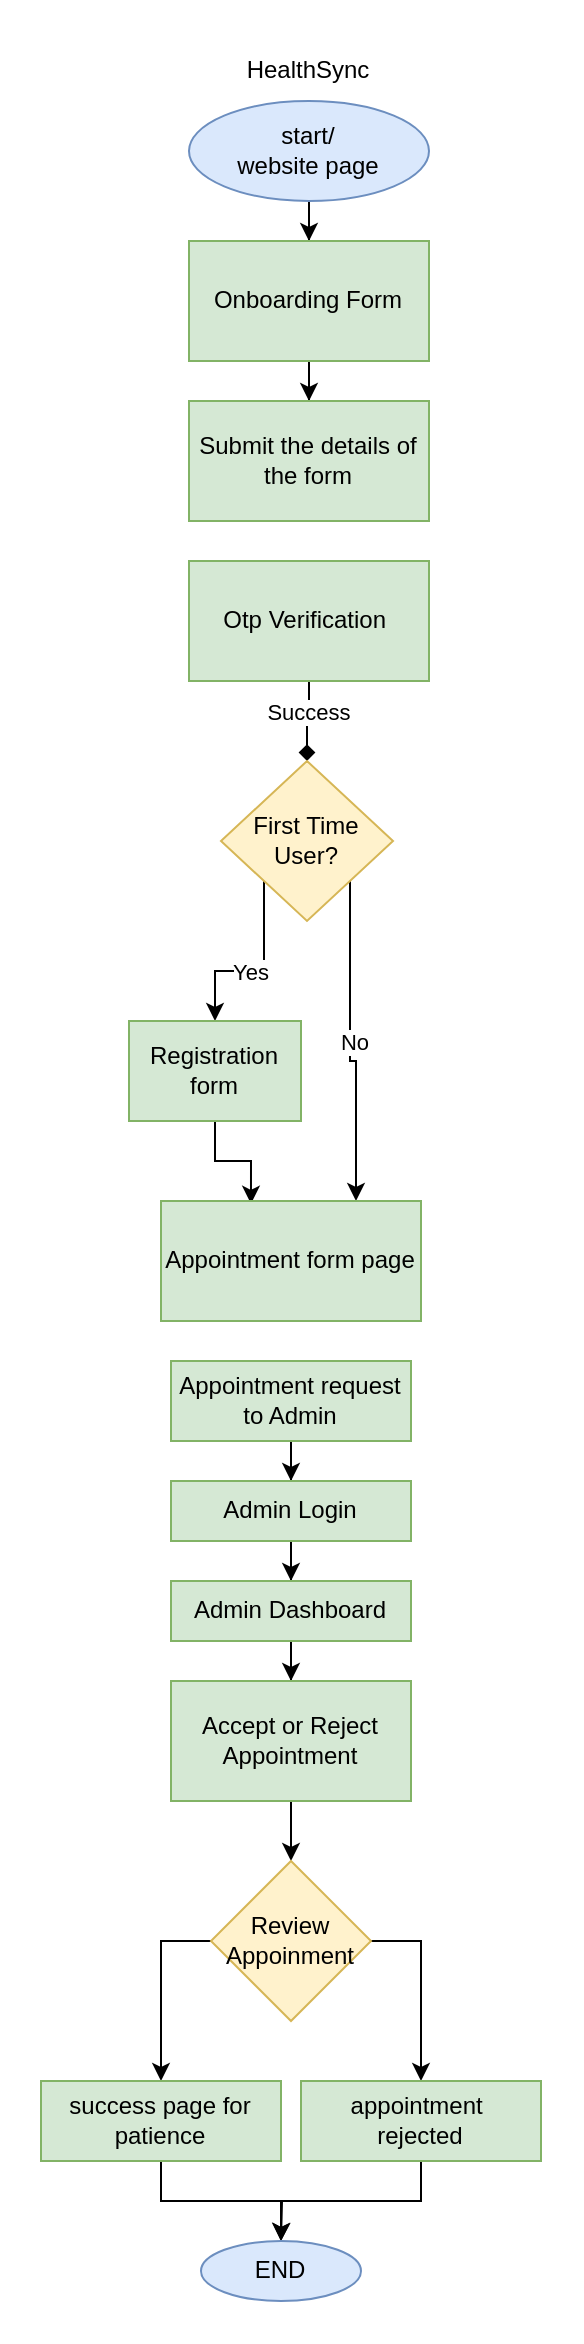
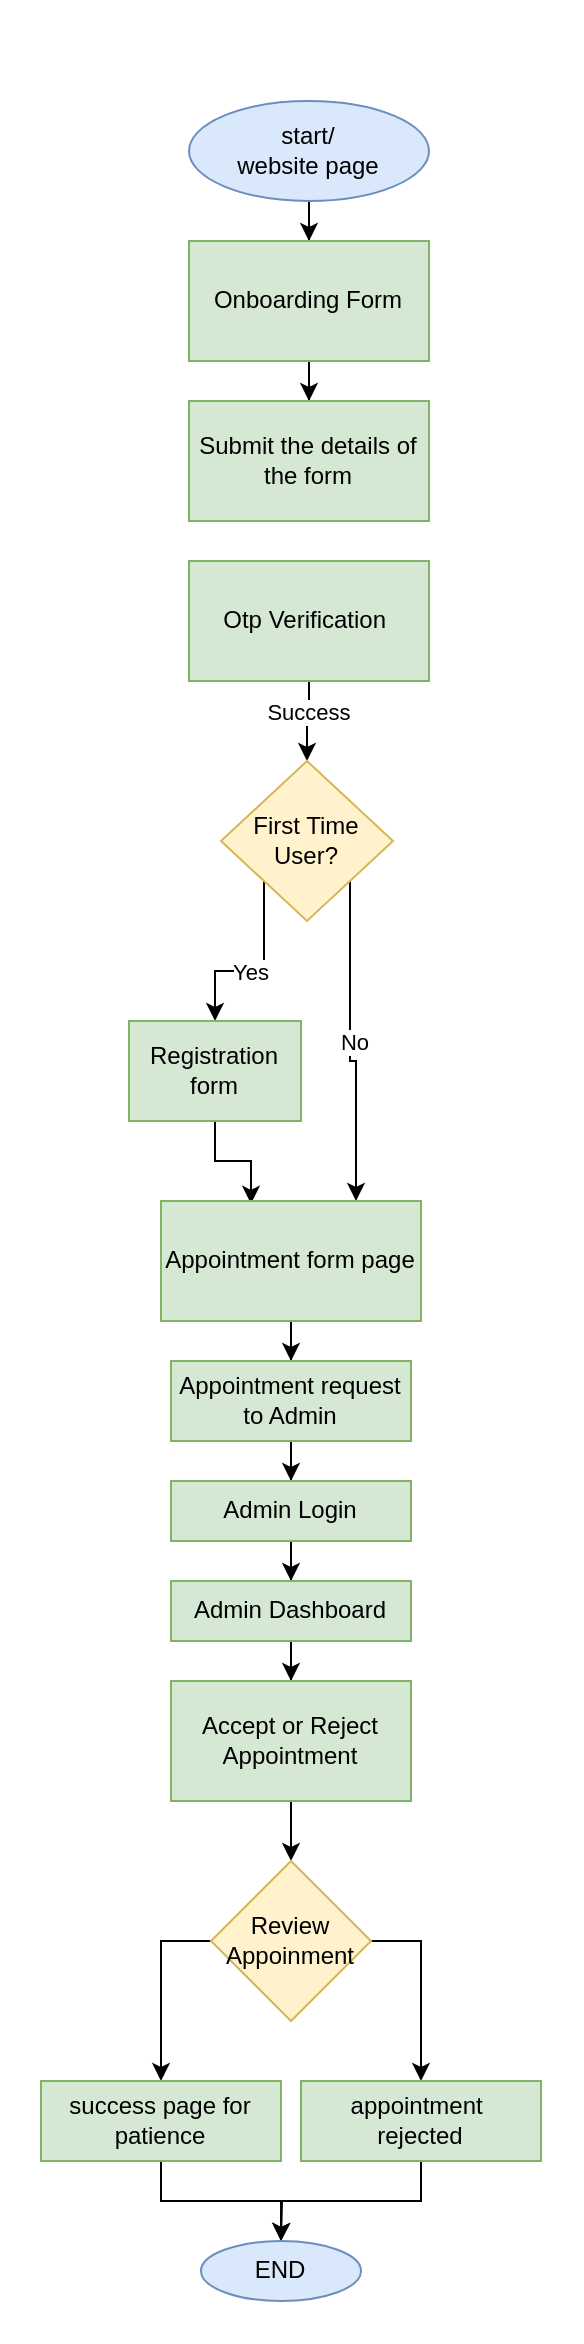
node "HealthSync": removed
edge "Otp Verification" -> "First Time User?": arrowhead diamond -> classic
edge "Appointment form page" -> "Appointment request to Admin": added
